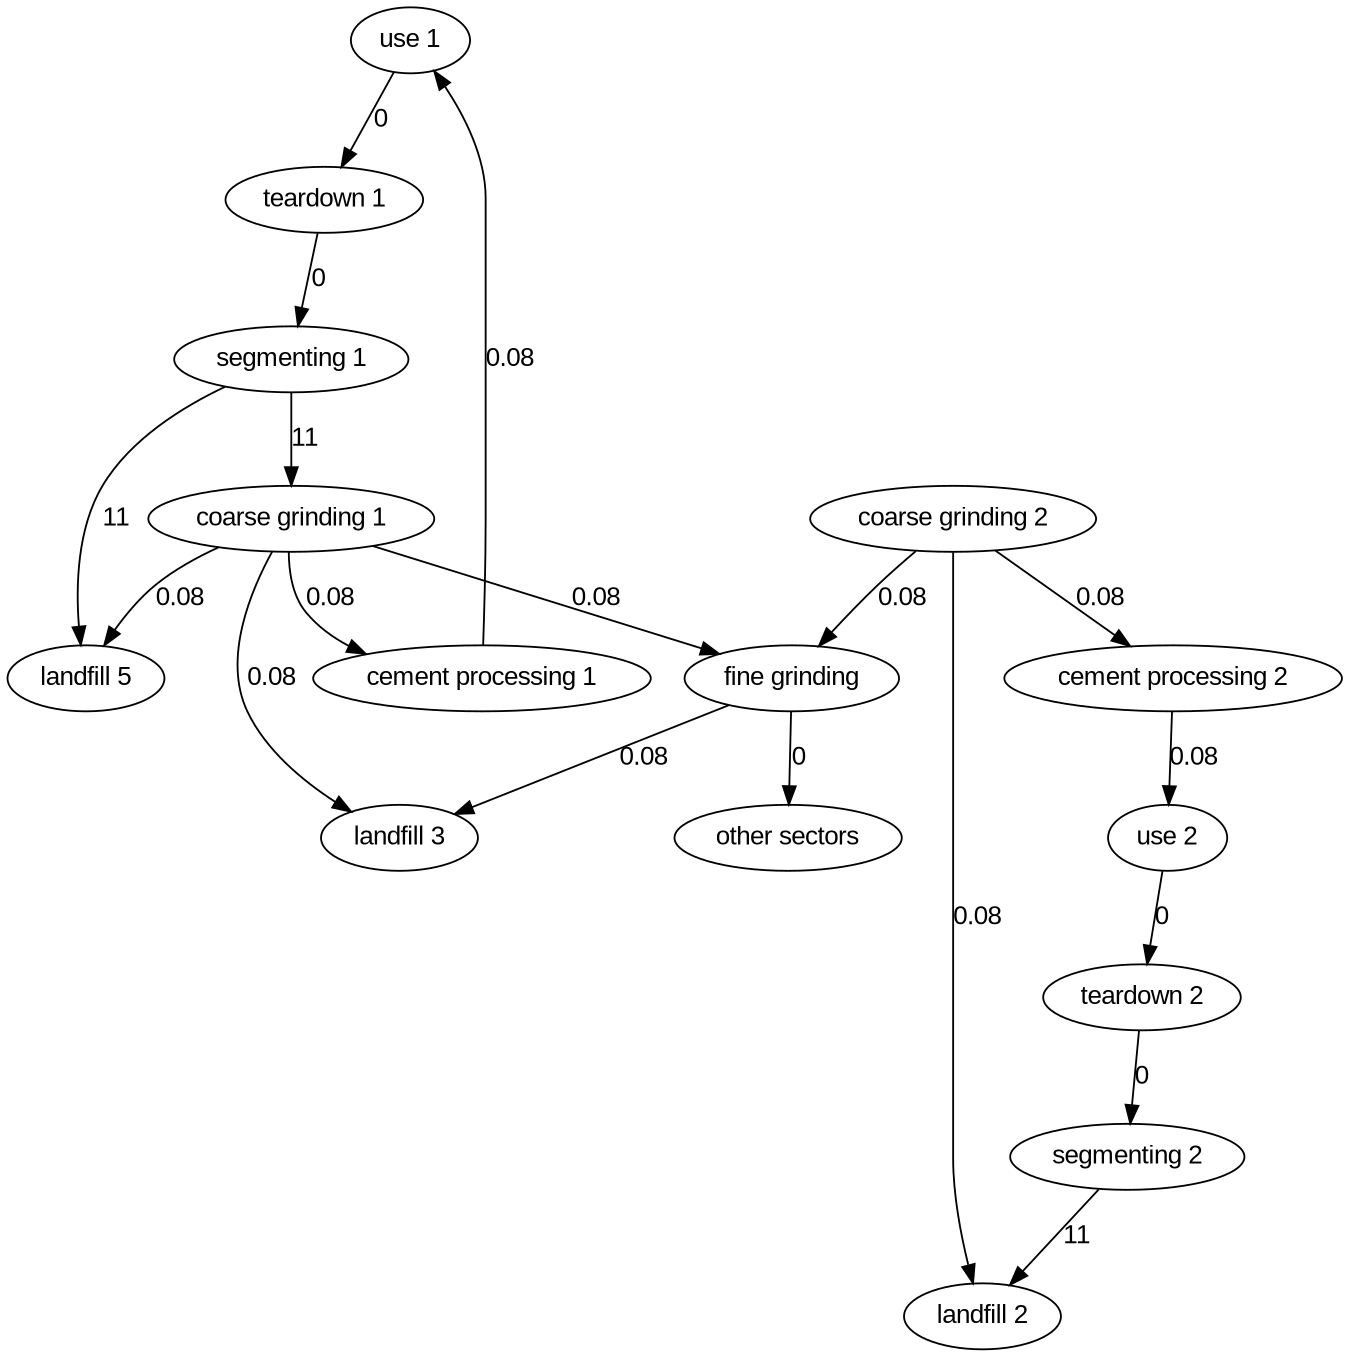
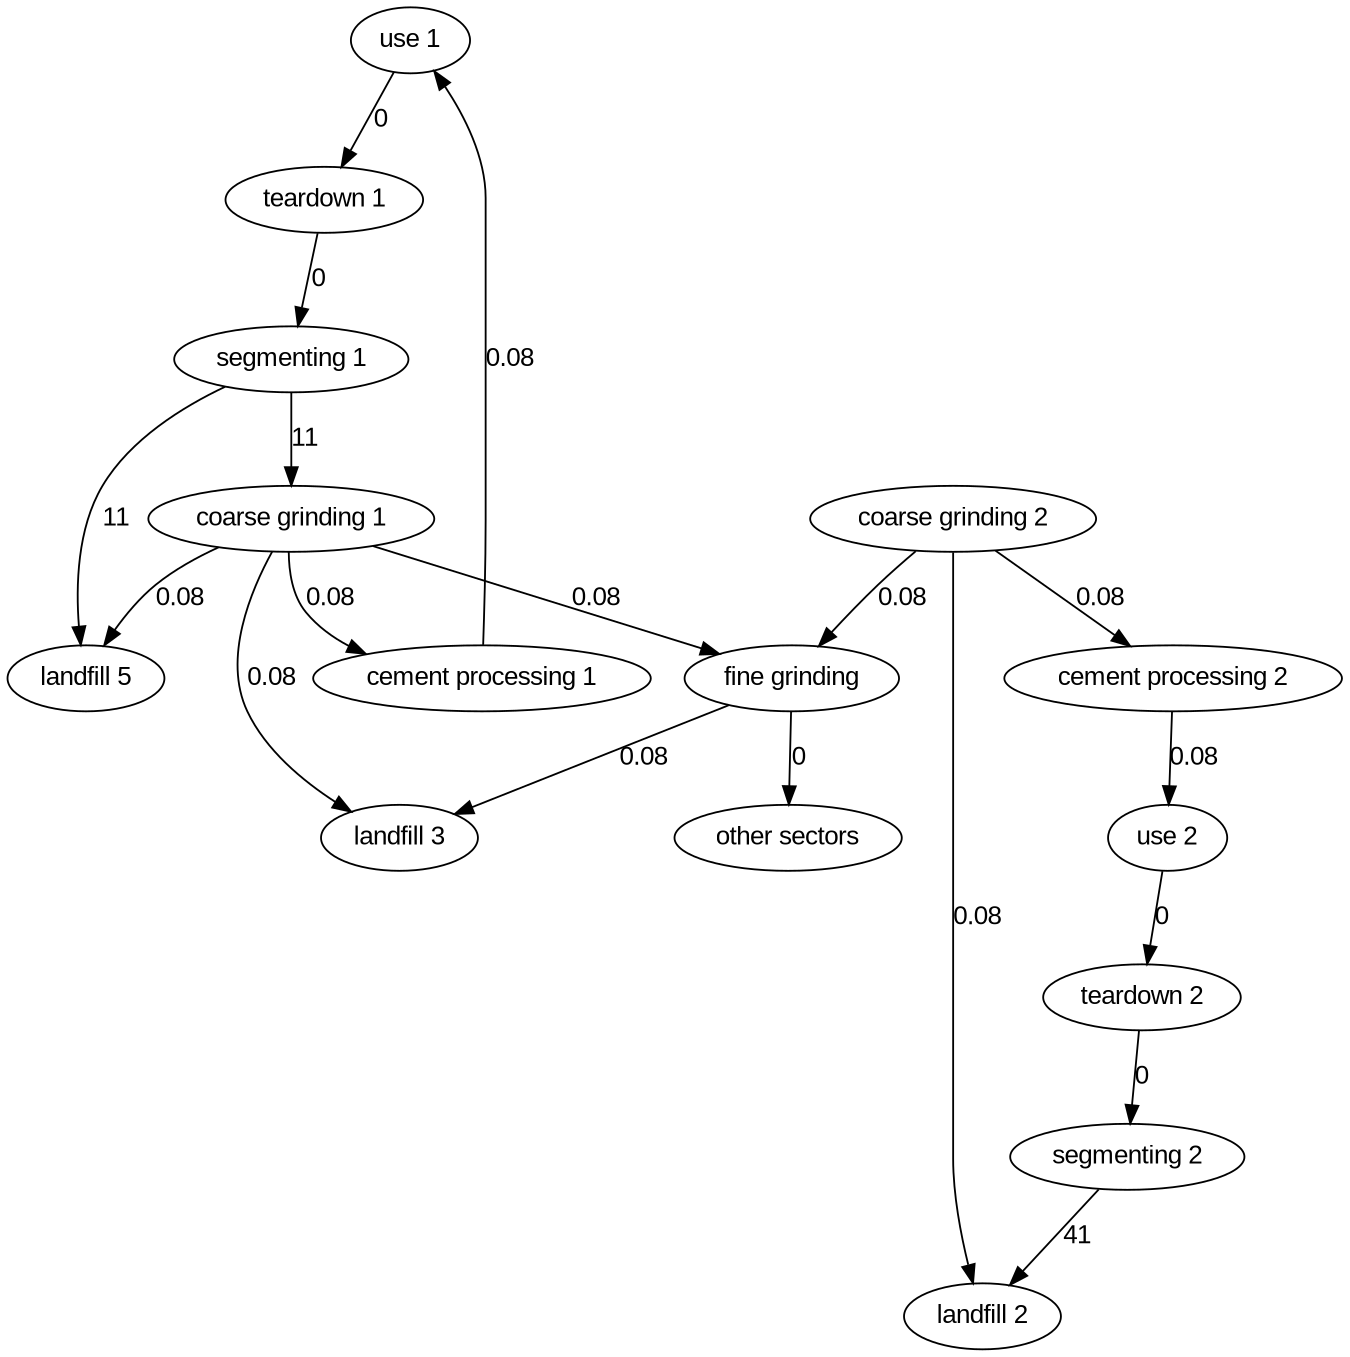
edge "segmenting 2" -> "landfill 2": label "11" -> "41"
